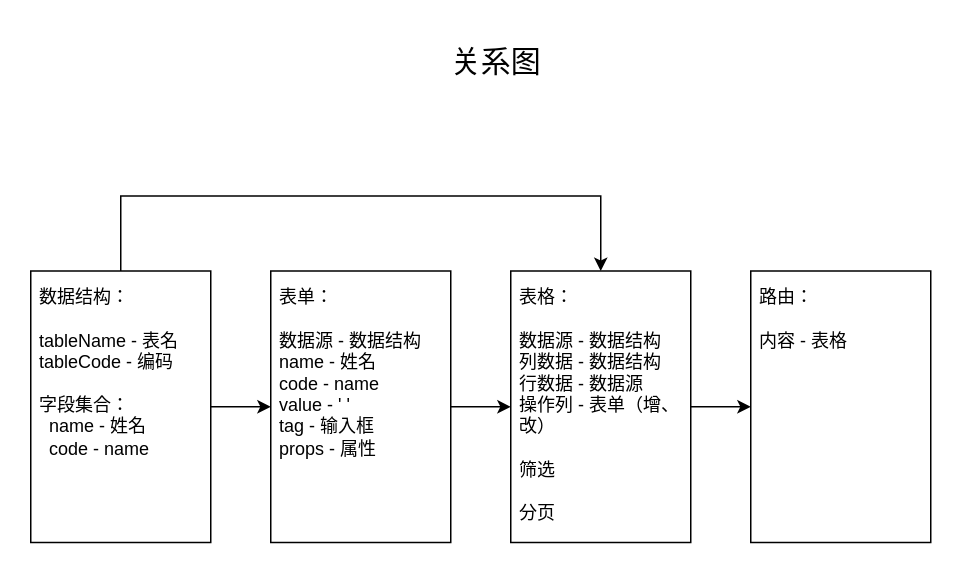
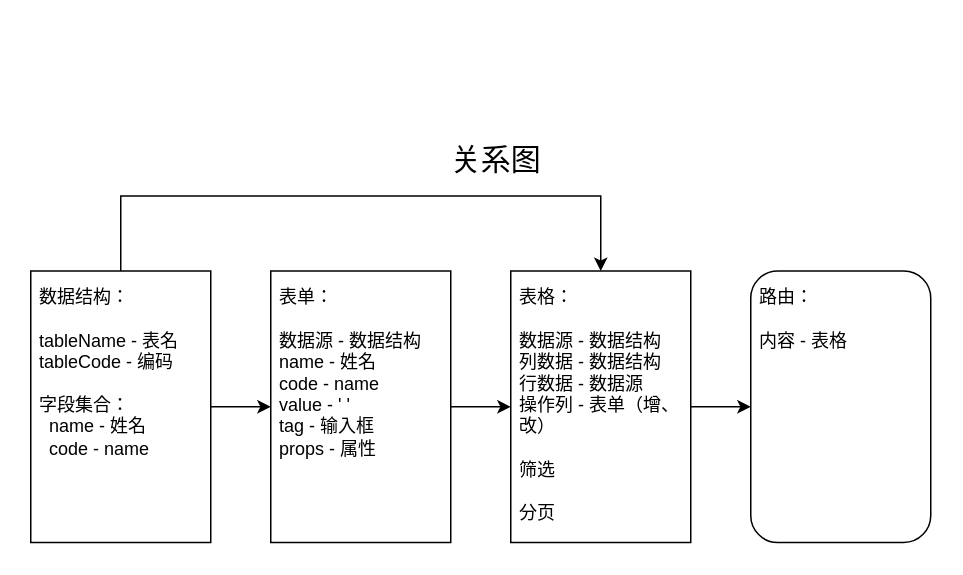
node "关系图": moved (496, 61) -> (496, 158)
node "路由： 内容 - 表格": shape rectangle -> rounded rectangle
